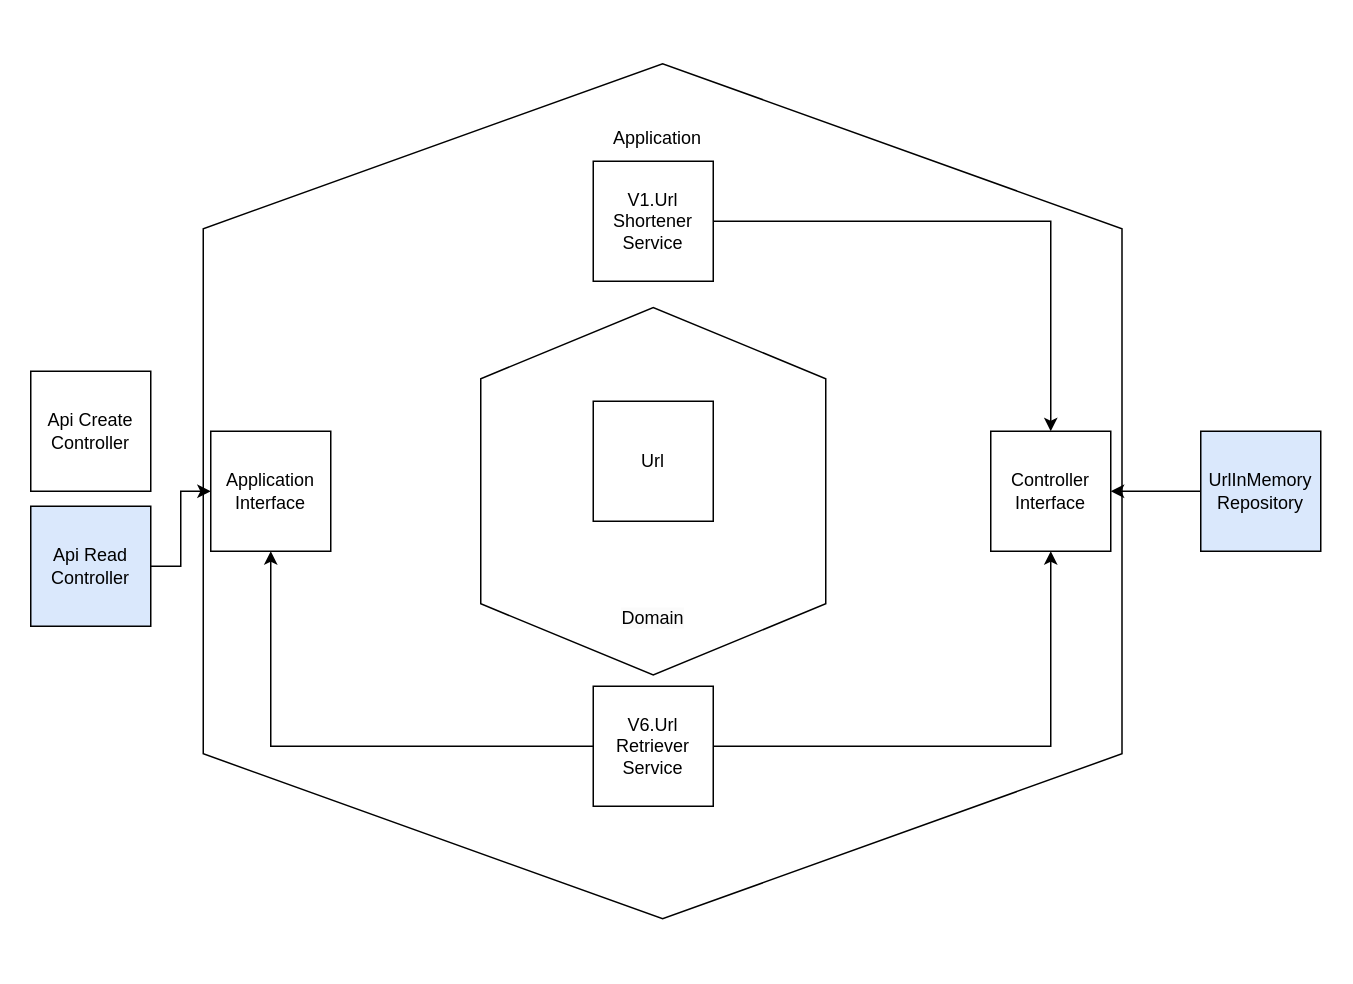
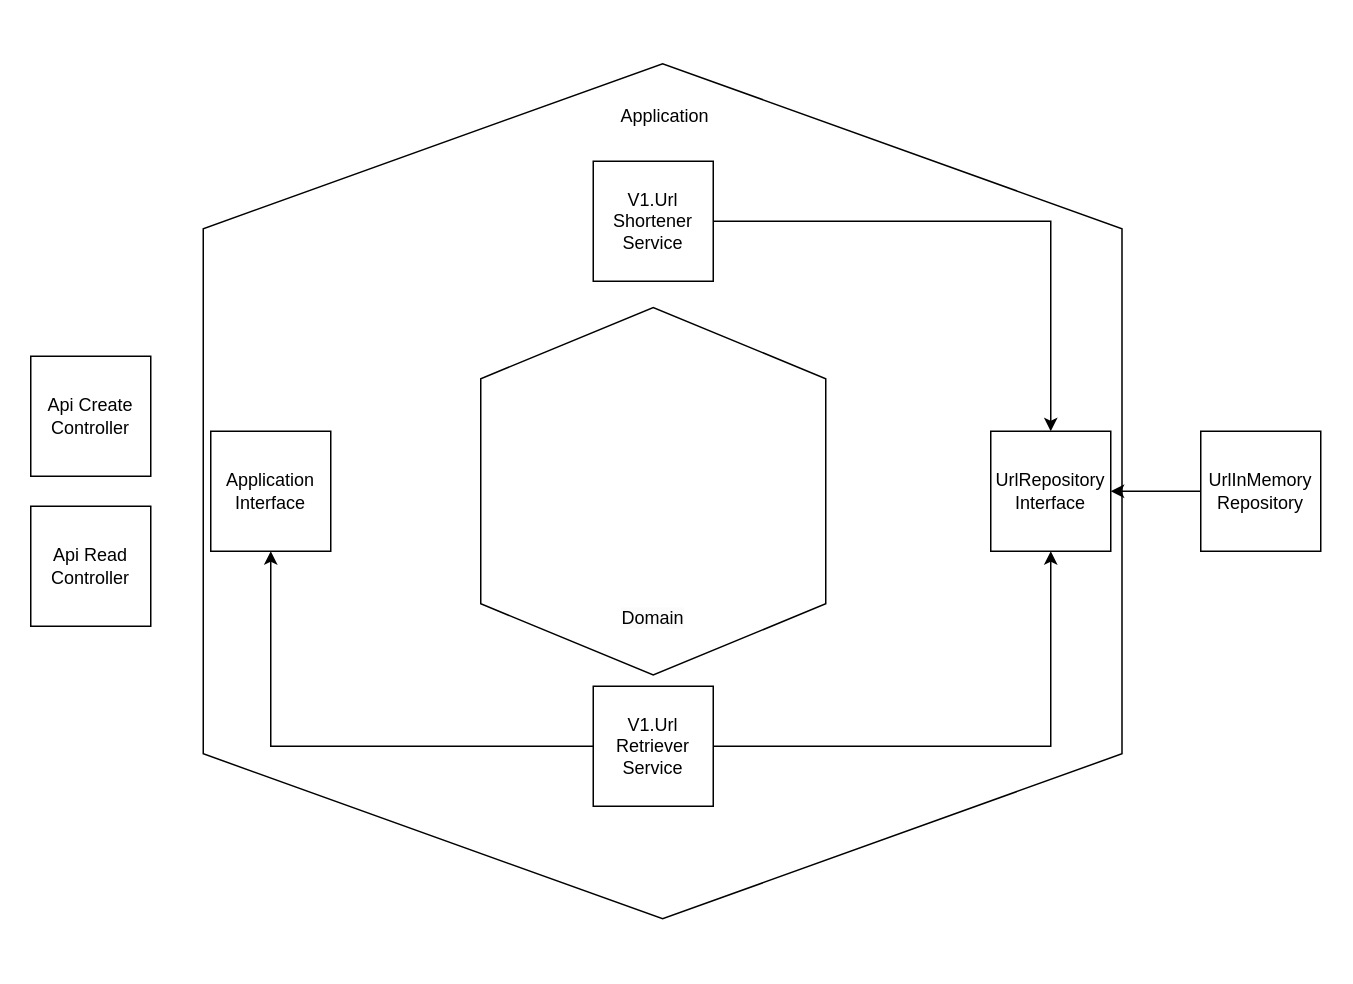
node "Application": moved (657, 139) -> (665, 116)
node "Api Create Controller": moved (91, 431) -> (91, 416)
node "Url": removed
node "Controller Interface": label "Controller Interface" -> "UrlRepository Interface"
node "UrlInMemory Repository": fillcolor #dae8fc -> #ffffff
edge "Api Read Controller" -> "Application Interface": removed
node "Api Read Controller": fillcolor #dae8fc -> #ffffff
node "V6.Url Retriever Service": label "V6.Url Retriever Service" -> "V1.Url Retriever Service"
